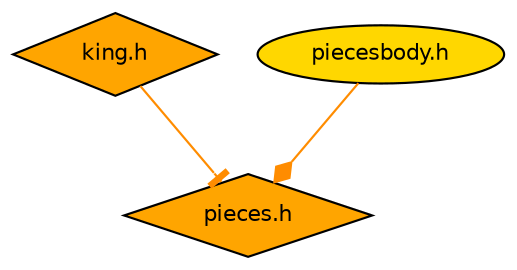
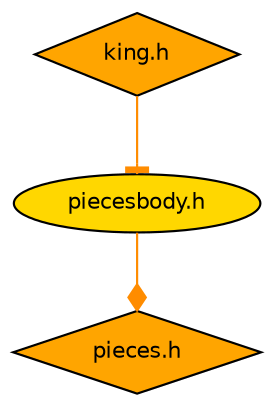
edge "king.h" -> "pieces.h": now "king.h" -> "piecesbody.h"
